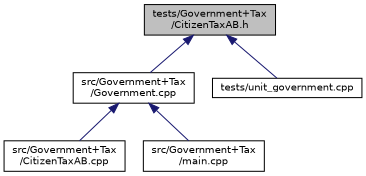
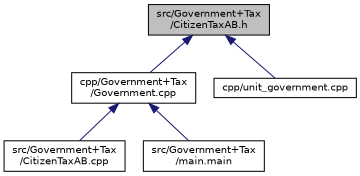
node "tests/Government+Tax /CitizenTaxAB.h": label "tests/Government+Tax /CitizenTaxAB.h" -> "src/Government+Tax /CitizenTaxAB.h"
node "src/Government+Tax /Government.cpp": label "src/Government+Tax /Government.cpp" -> "cpp/Government+Tax /Government.cpp"
node "tests/unit_government.cpp": label "tests/unit_government.cpp" -> "cpp/unit_government.cpp"
node "src/Government+Tax /main.cpp": label "src/Government+Tax /main.cpp" -> "src/Government+Tax /main.main"
